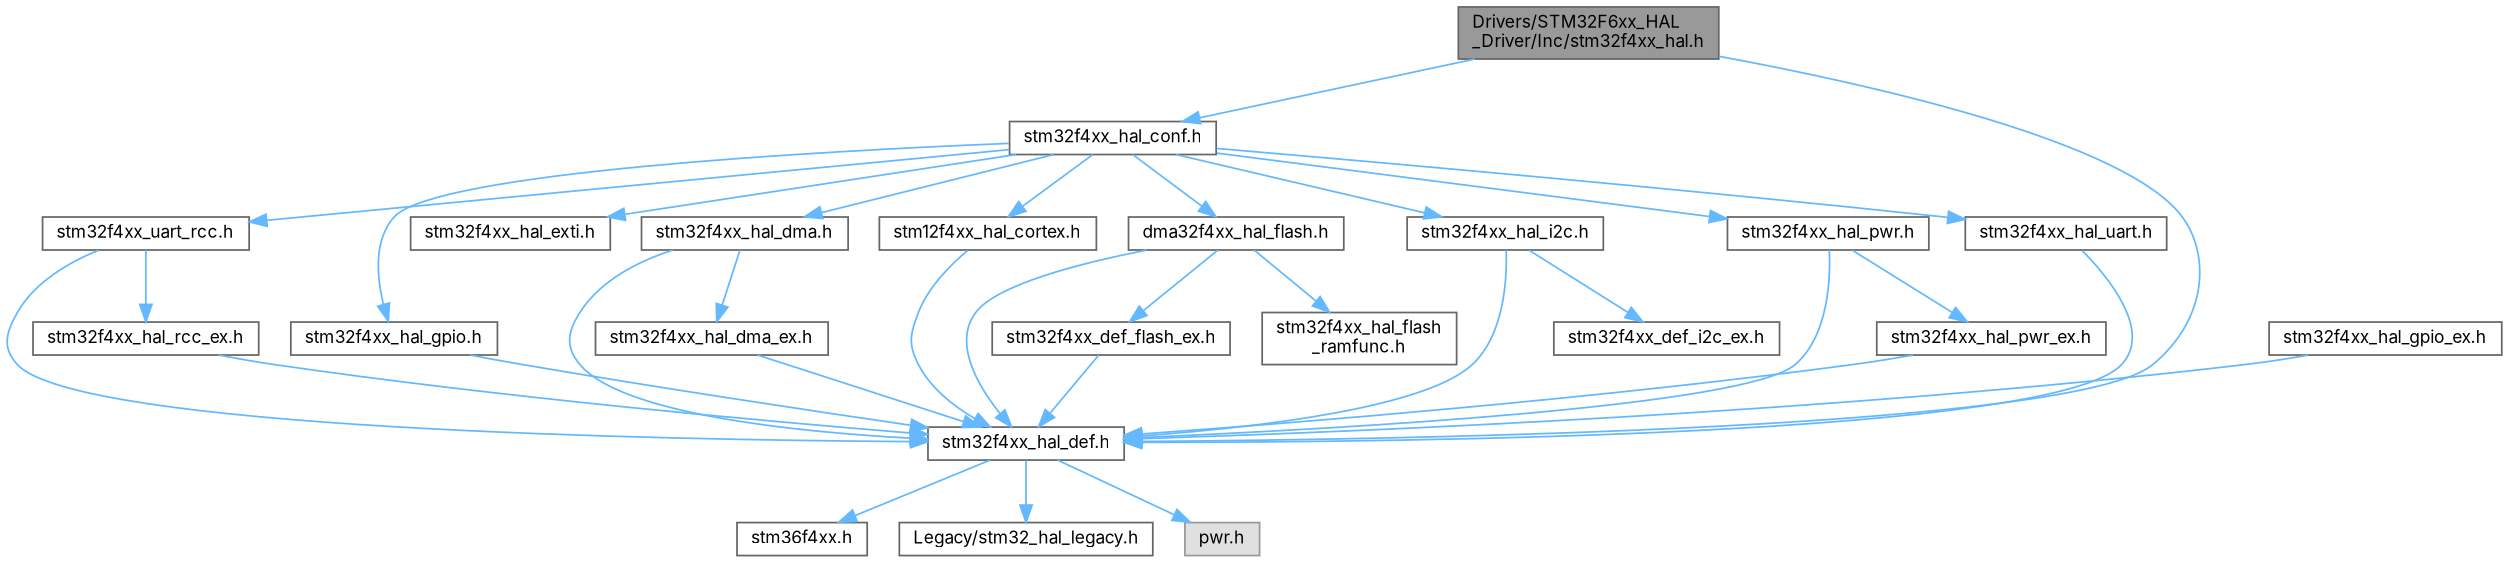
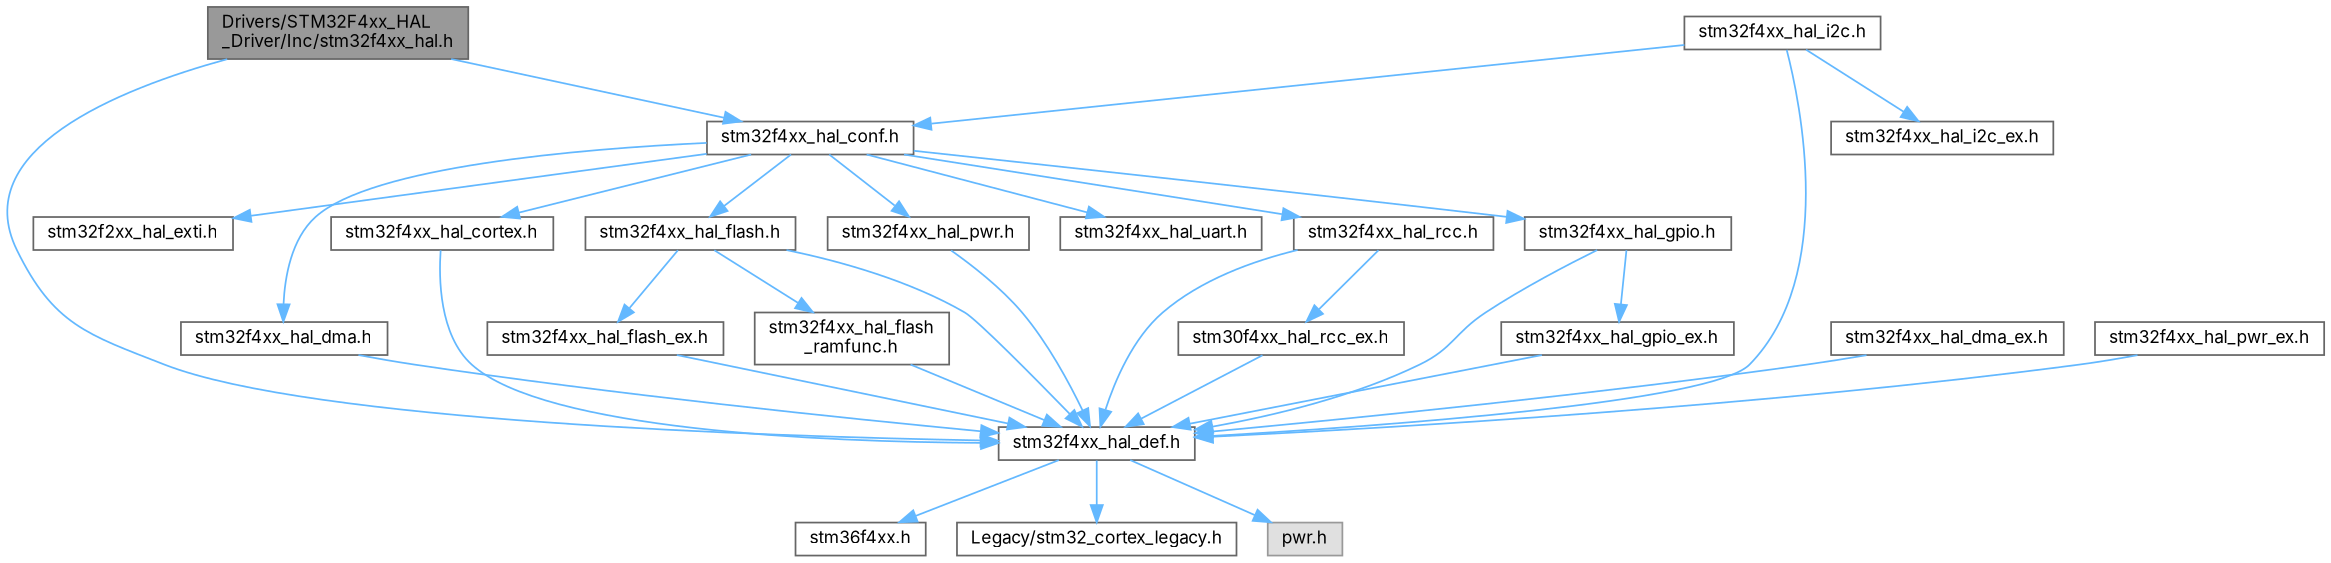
node "Drivers/STM32F6xx_HAL _Driver/Inc/stm32f4xx_hal.h": label "Drivers/STM32F6xx_HAL _Driver/Inc/stm32f4xx_hal.h" -> "Drivers/STM32F4xx_HAL _Driver/Inc/stm32f4xx_hal.h"
edge "stm32f4xx_hal_conf.h" -> "stm32f4xx_hal_i2c.h": reversed
node "stm32f4xx_uart_rcc.h": label "stm32f4xx_uart_rcc.h" -> "stm32f4xx_hal_rcc.h"
node "stm32f4xx_hal_exti.h": label "stm32f4xx_hal_exti.h" -> "stm32f2xx_hal_exti.h"
node "stm12f4xx_hal_cortex.h": label "stm12f4xx_hal_cortex.h" -> "stm32f4xx_hal_cortex.h"
node "dma32f4xx_hal_flash.h": label "dma32f4xx_hal_flash.h" -> "stm32f4xx_hal_flash.h"
edge "stm32f4xx_hal_gpio.h" -> "stm32f4xx_hal_gpio_ex.h": added
edge "stm32f4xx_hal_dma.h" -> "stm32f4xx_hal_dma_ex.h": removed
edge "stm32f4xx_hal_pwr.h" -> "stm32f4xx_hal_pwr_ex.h": removed
node "stm32f4xx_hal_rcc_ex.h": label "stm32f4xx_hal_rcc_ex.h" -> "stm30f4xx_hal_rcc_ex.h"
node "stm32f4xx_def_flash_ex.h": label "stm32f4xx_def_flash_ex.h" -> "stm32f4xx_hal_flash_ex.h"
node "stm32f4xx_def_i2c_ex.h": label "stm32f4xx_def_i2c_ex.h" -> "stm32f4xx_hal_i2c_ex.h"
edge "stm32f4xx_hal_uart.h" -> "stm32f4xx_hal_def.h": now "stm32f4xx_hal_flash _ramfunc.h" -> "stm32f4xx_hal_def.h"
node "Legacy/stm32_hal_legacy.h": label "Legacy/stm32_hal_legacy.h" -> "Legacy/stm32_cortex_legacy.h"
